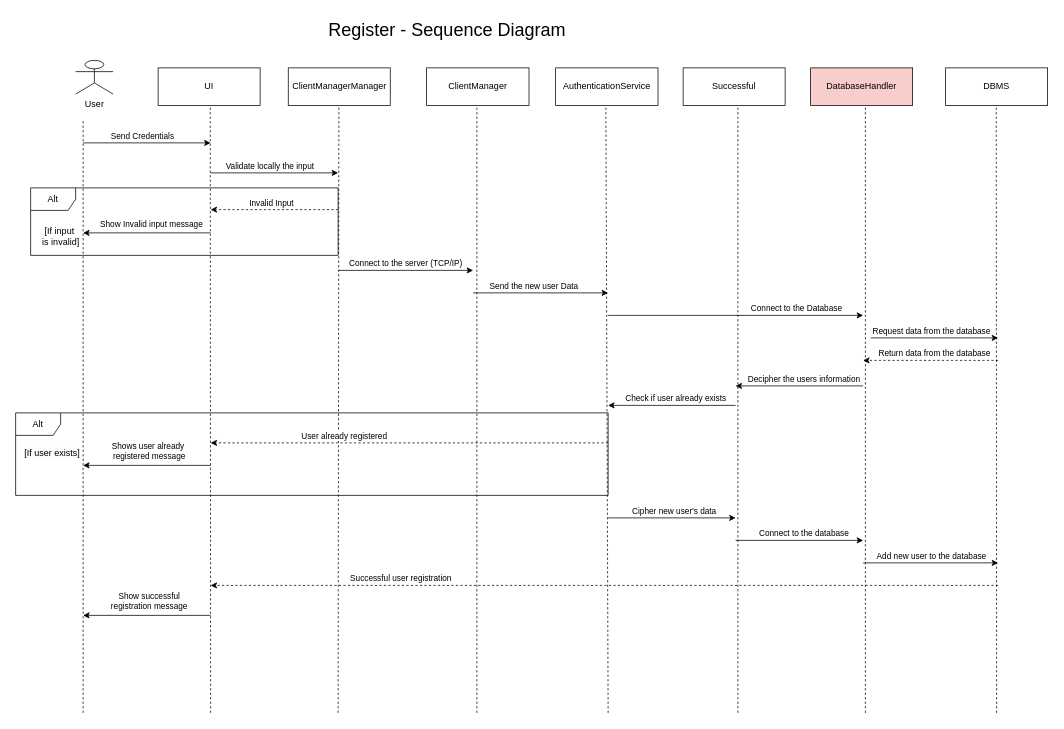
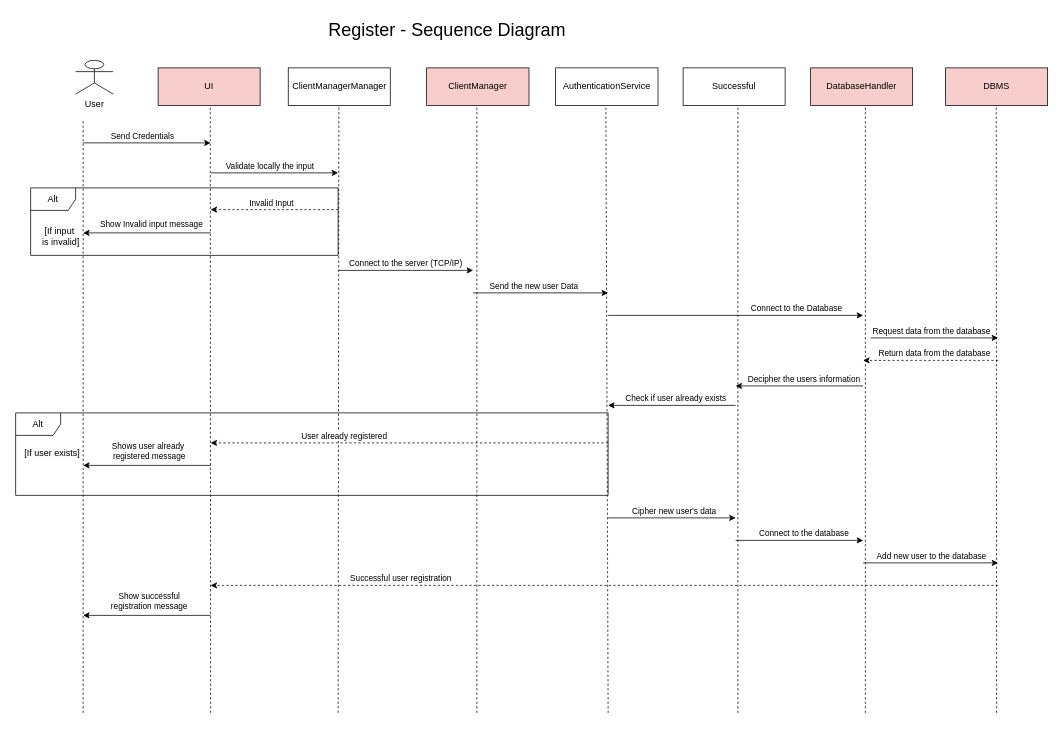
node "UI": fillcolor #ffffff -> #f8cecc
node "ClientManager": fillcolor #ffffff -> #f8cecc
node "DBMS": fillcolor #ffffff -> #f8cecc
